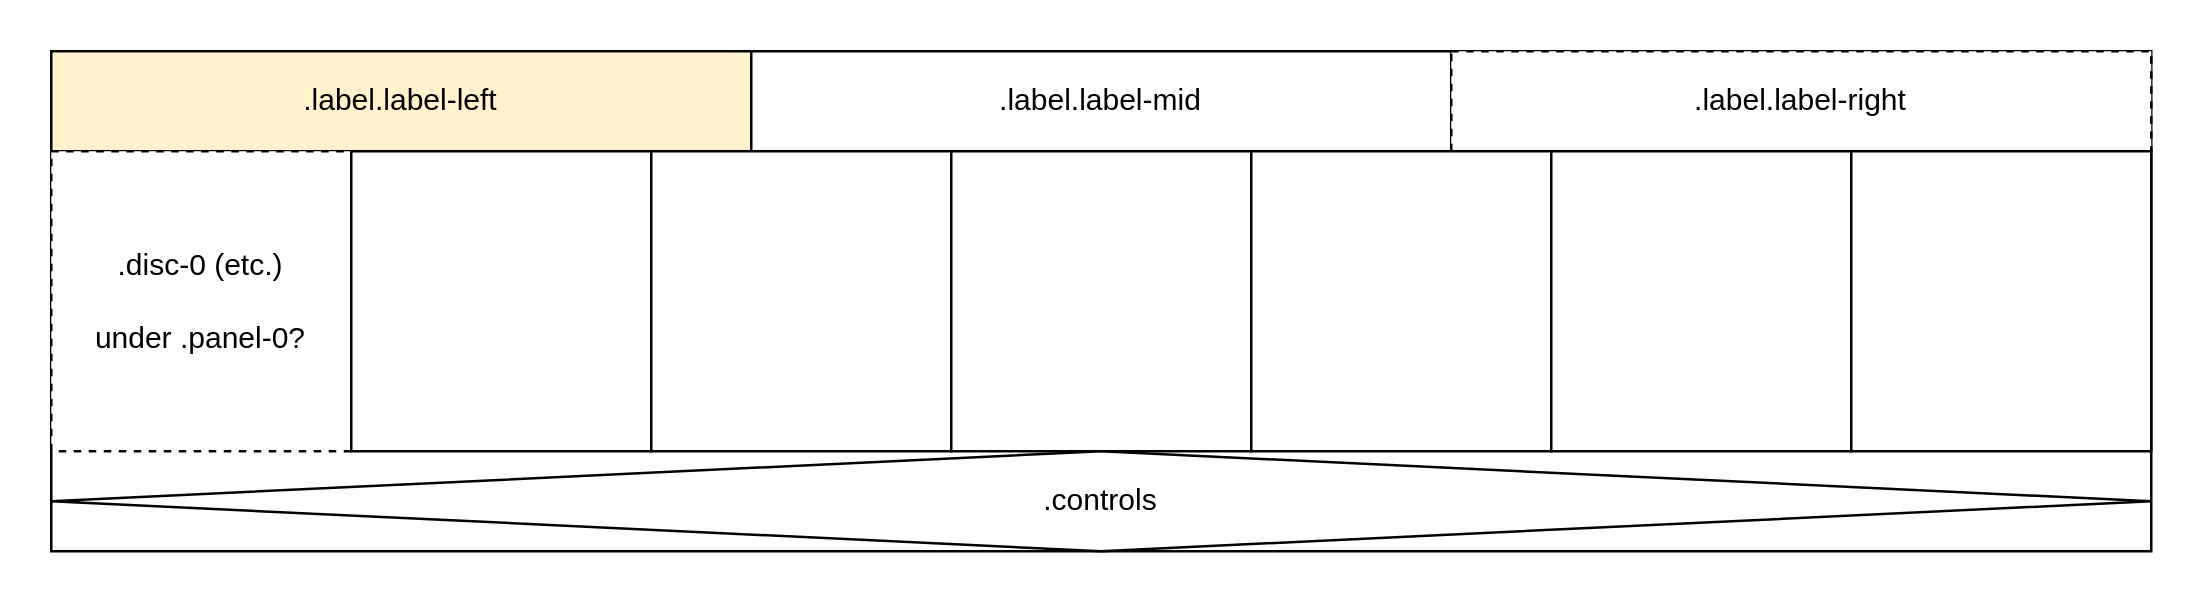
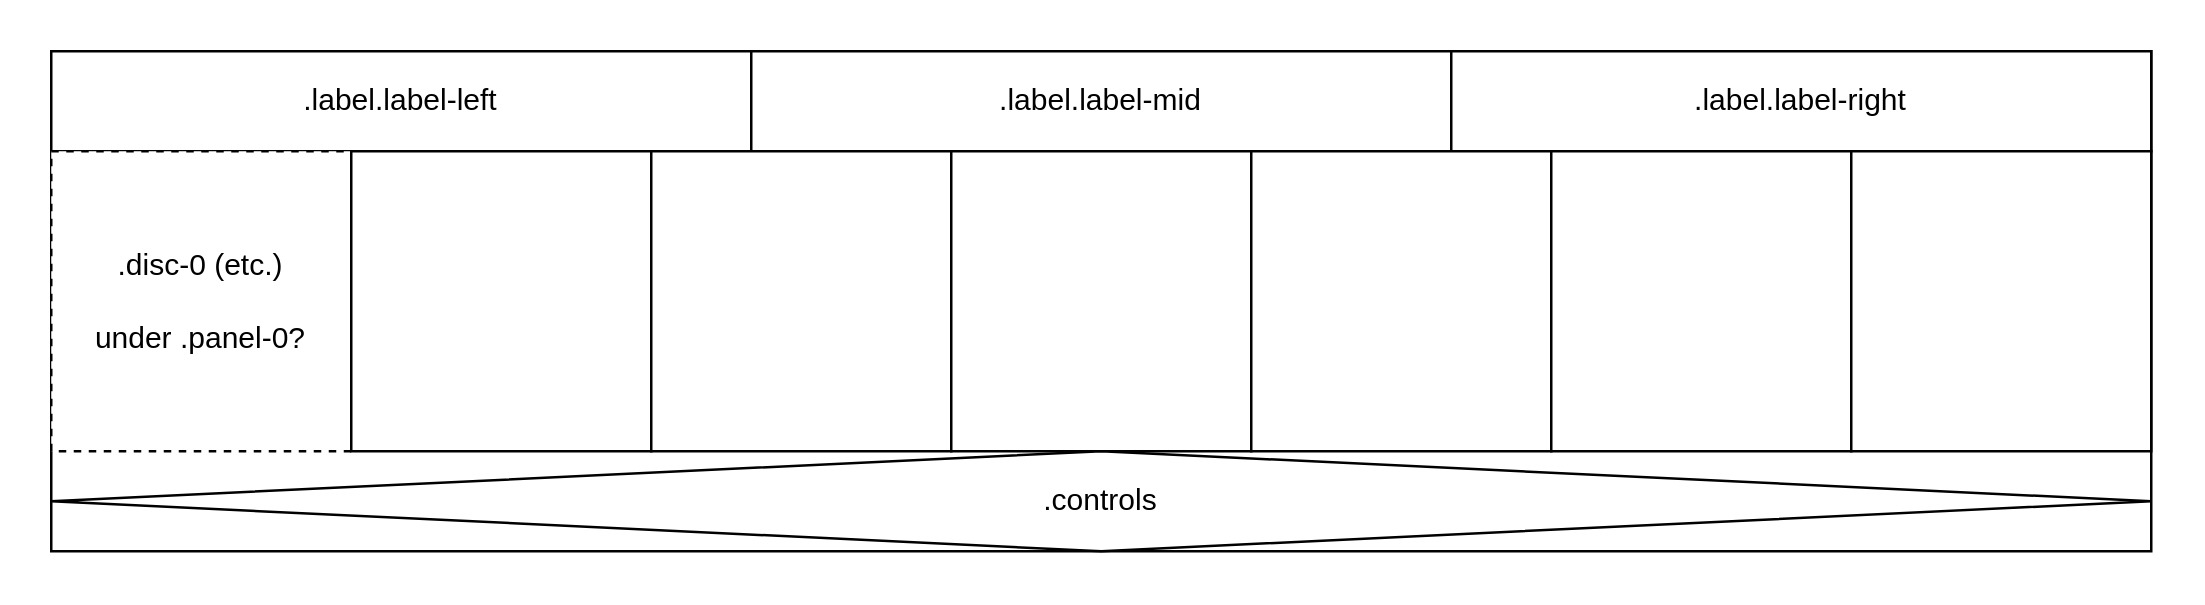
node ".label.label-left": fillcolor #fff2cc -> #ffffff
node ".label.label-right": style dashed -> solid
